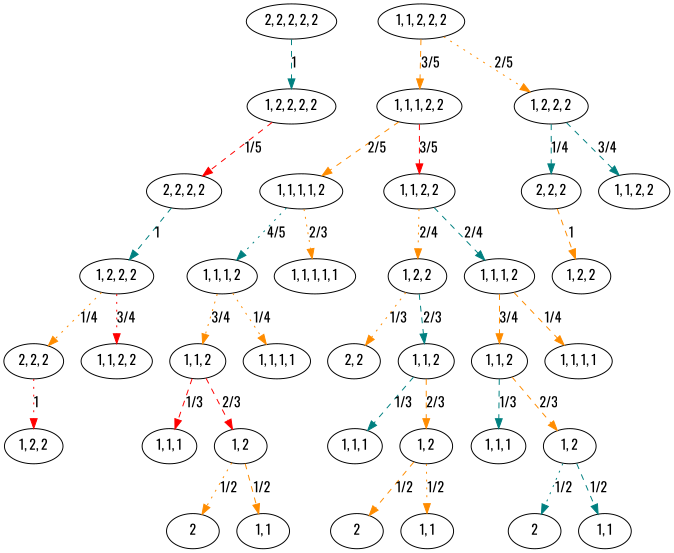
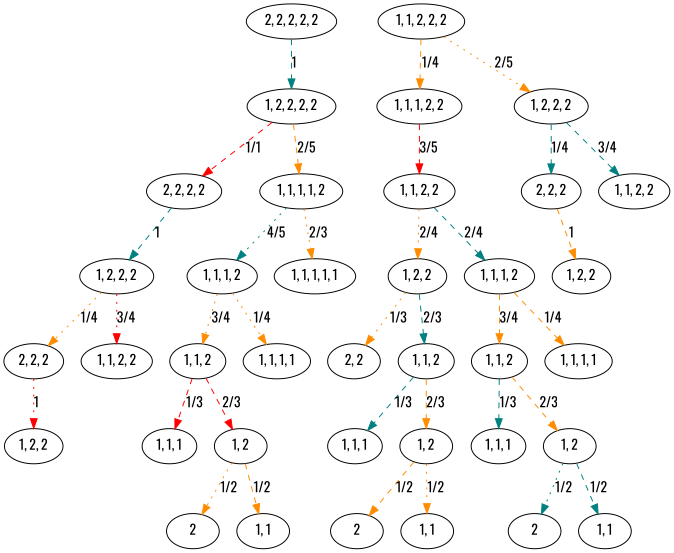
edge "1, 1, 2, 2, 2" -> "1, 1, 1, 2, 2": label "3/5" -> "1/4"
edge "1, 1, 1, 2, 2" -> "1, 1, 1, 1, 2": now "1, 2, 2, 2, 2" -> "1, 1, 1, 1, 2"
edge "1, 2, 2, 2, 2" -> "2, 2, 2, 2": label "1/5" -> "1/1"
